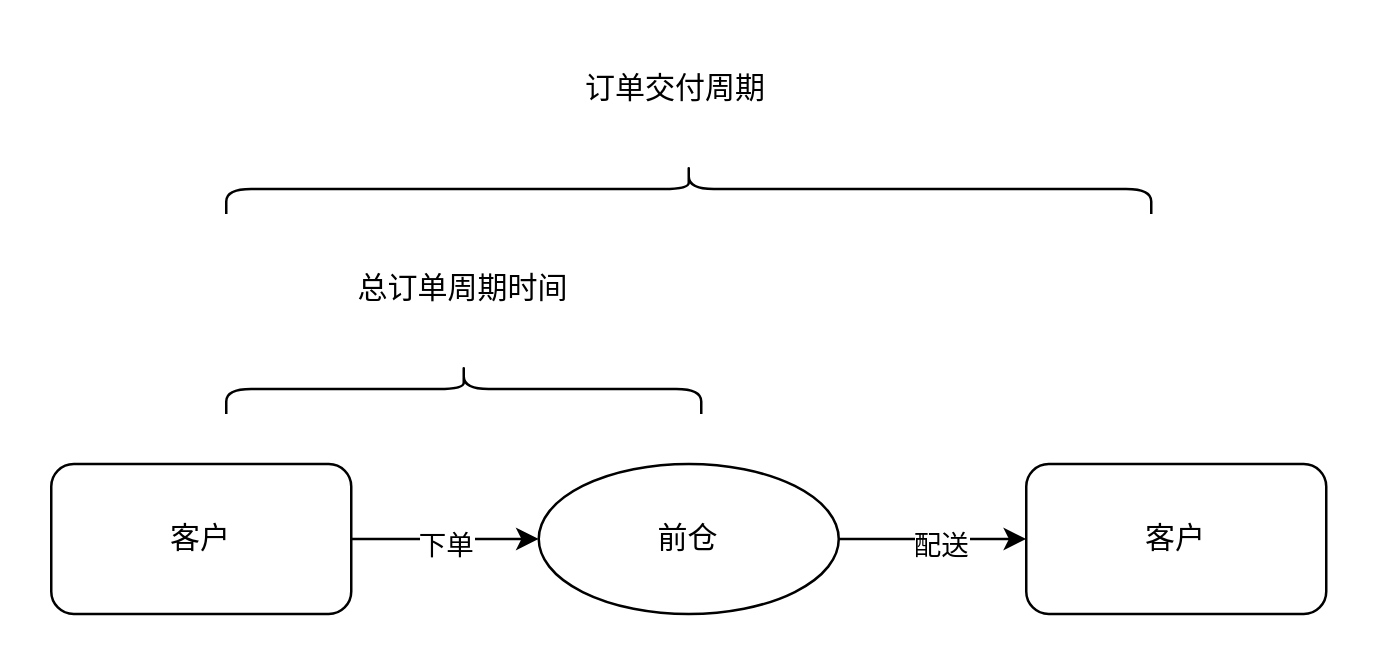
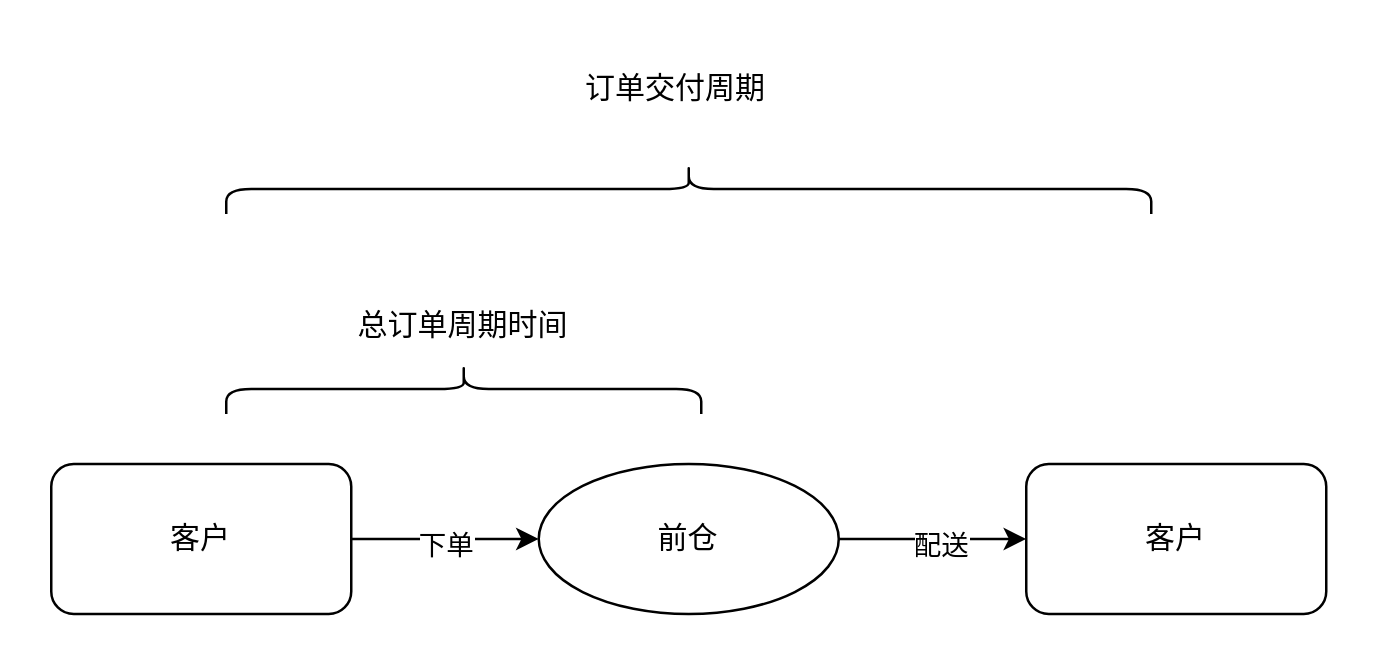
node "总订单周期时间": moved (464, 289) -> (464, 326)
